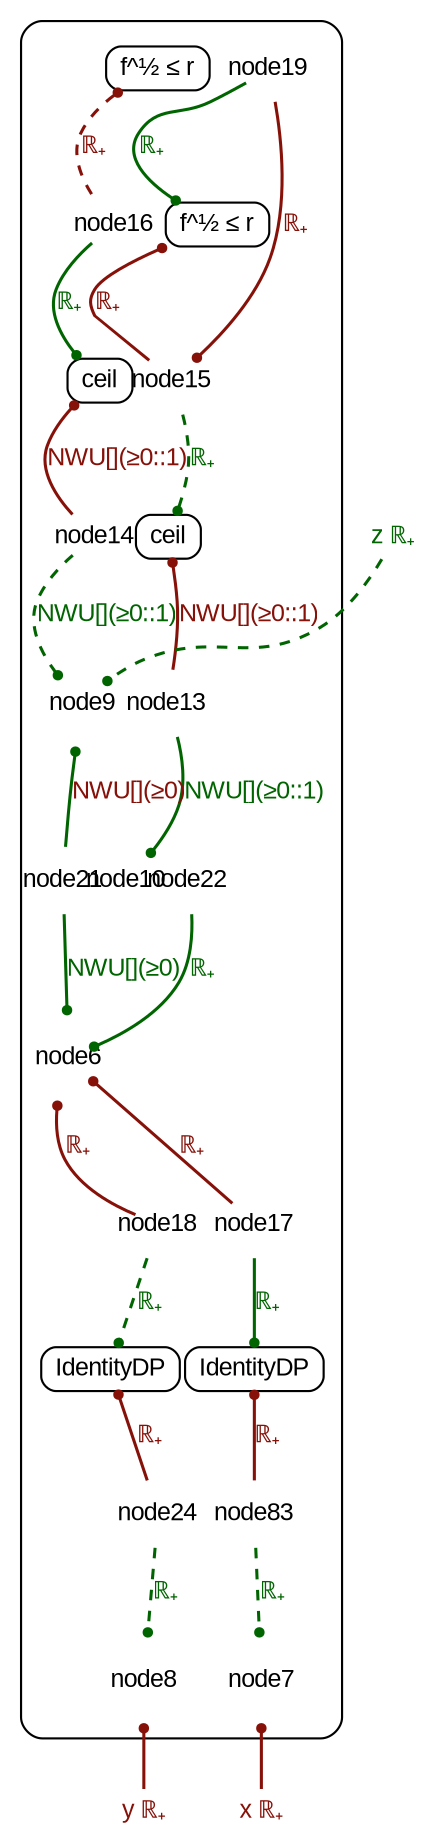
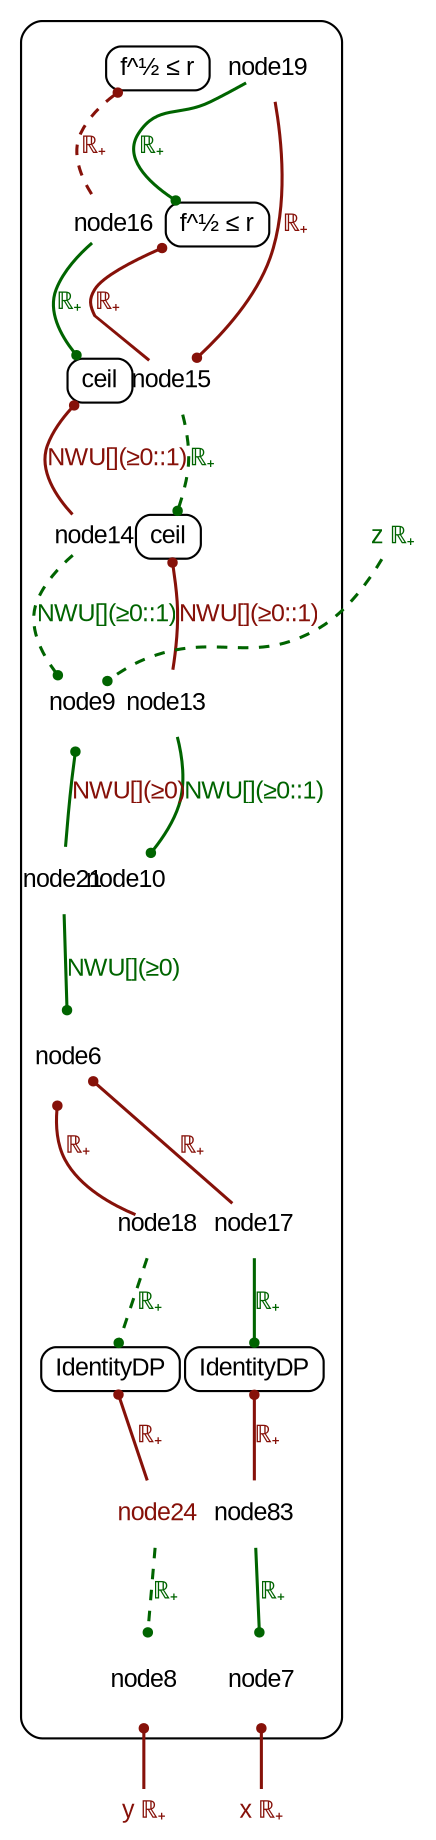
node "node22": removed
node "node24": fontcolor black -> #861109
edge "node83" -- "node7": style dashed -> bold
